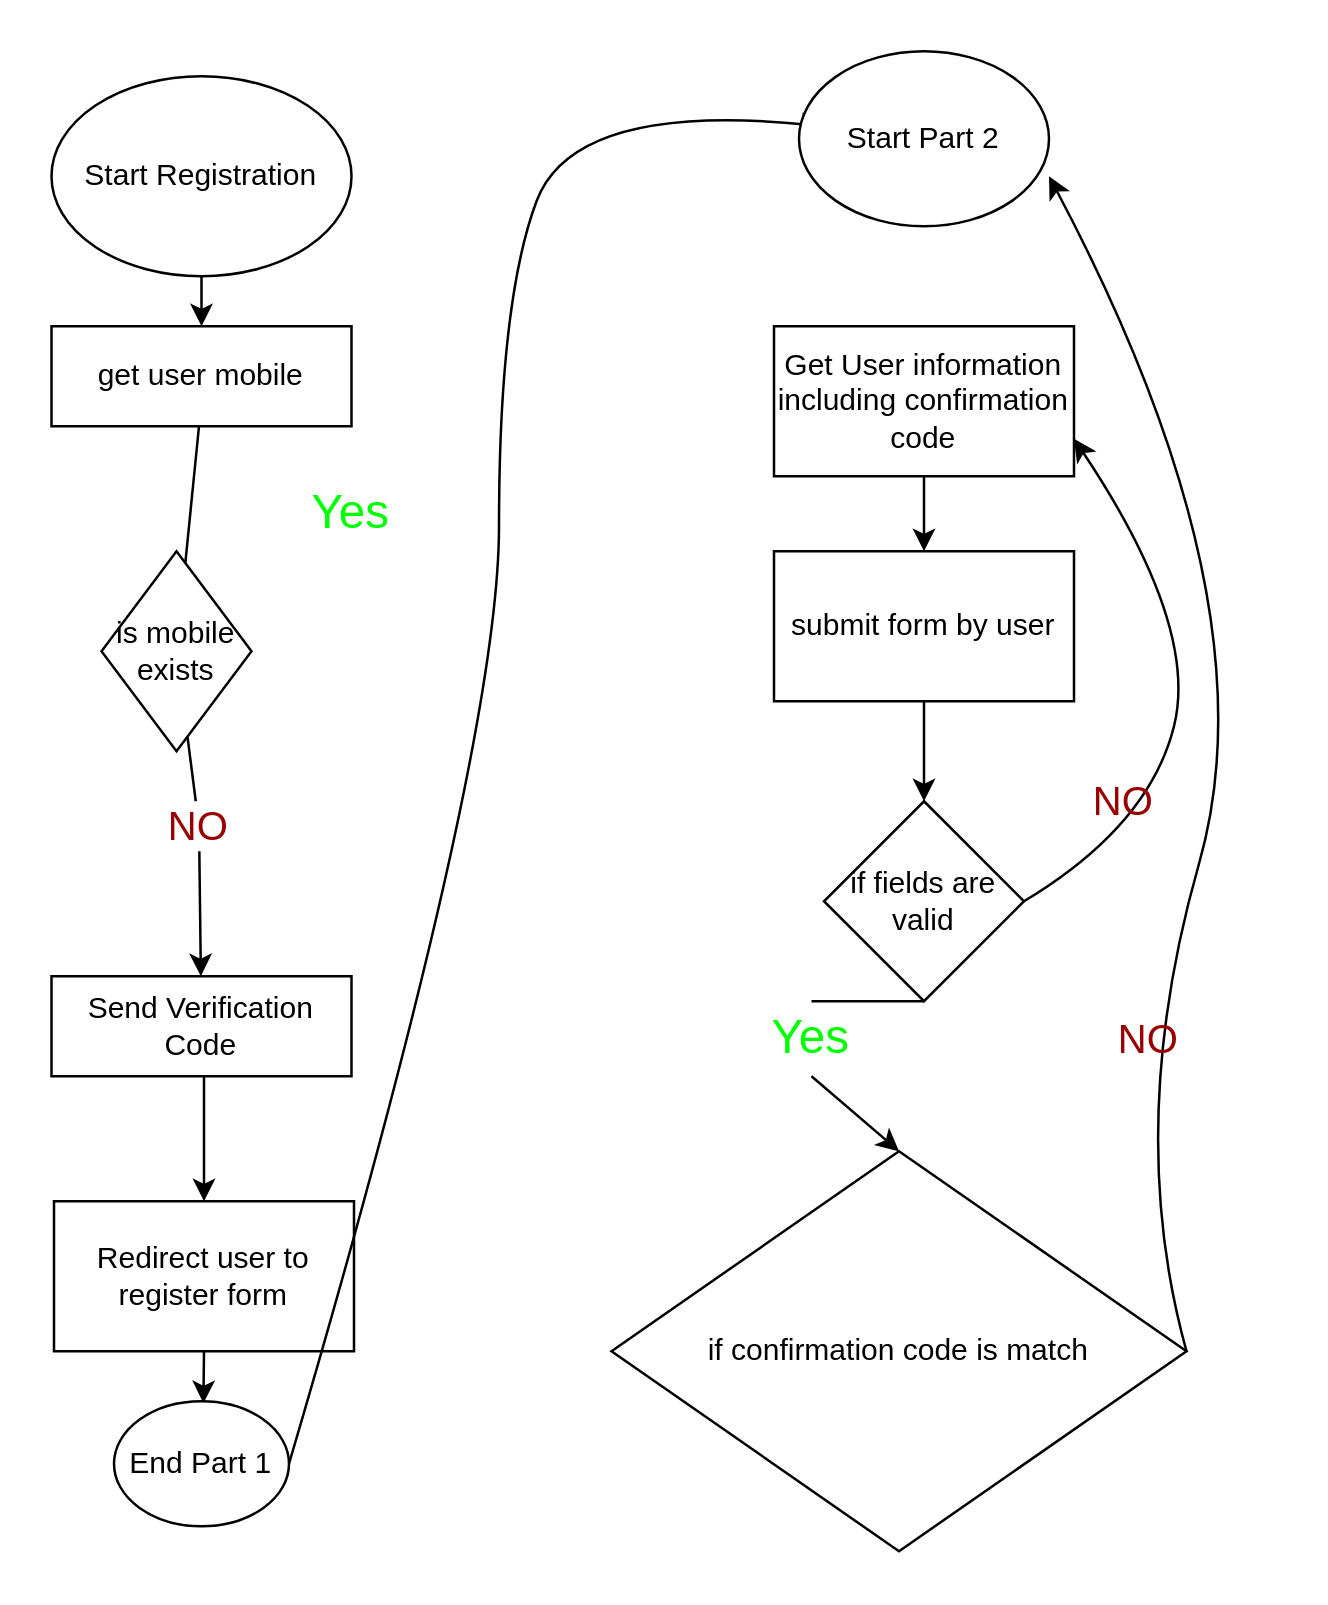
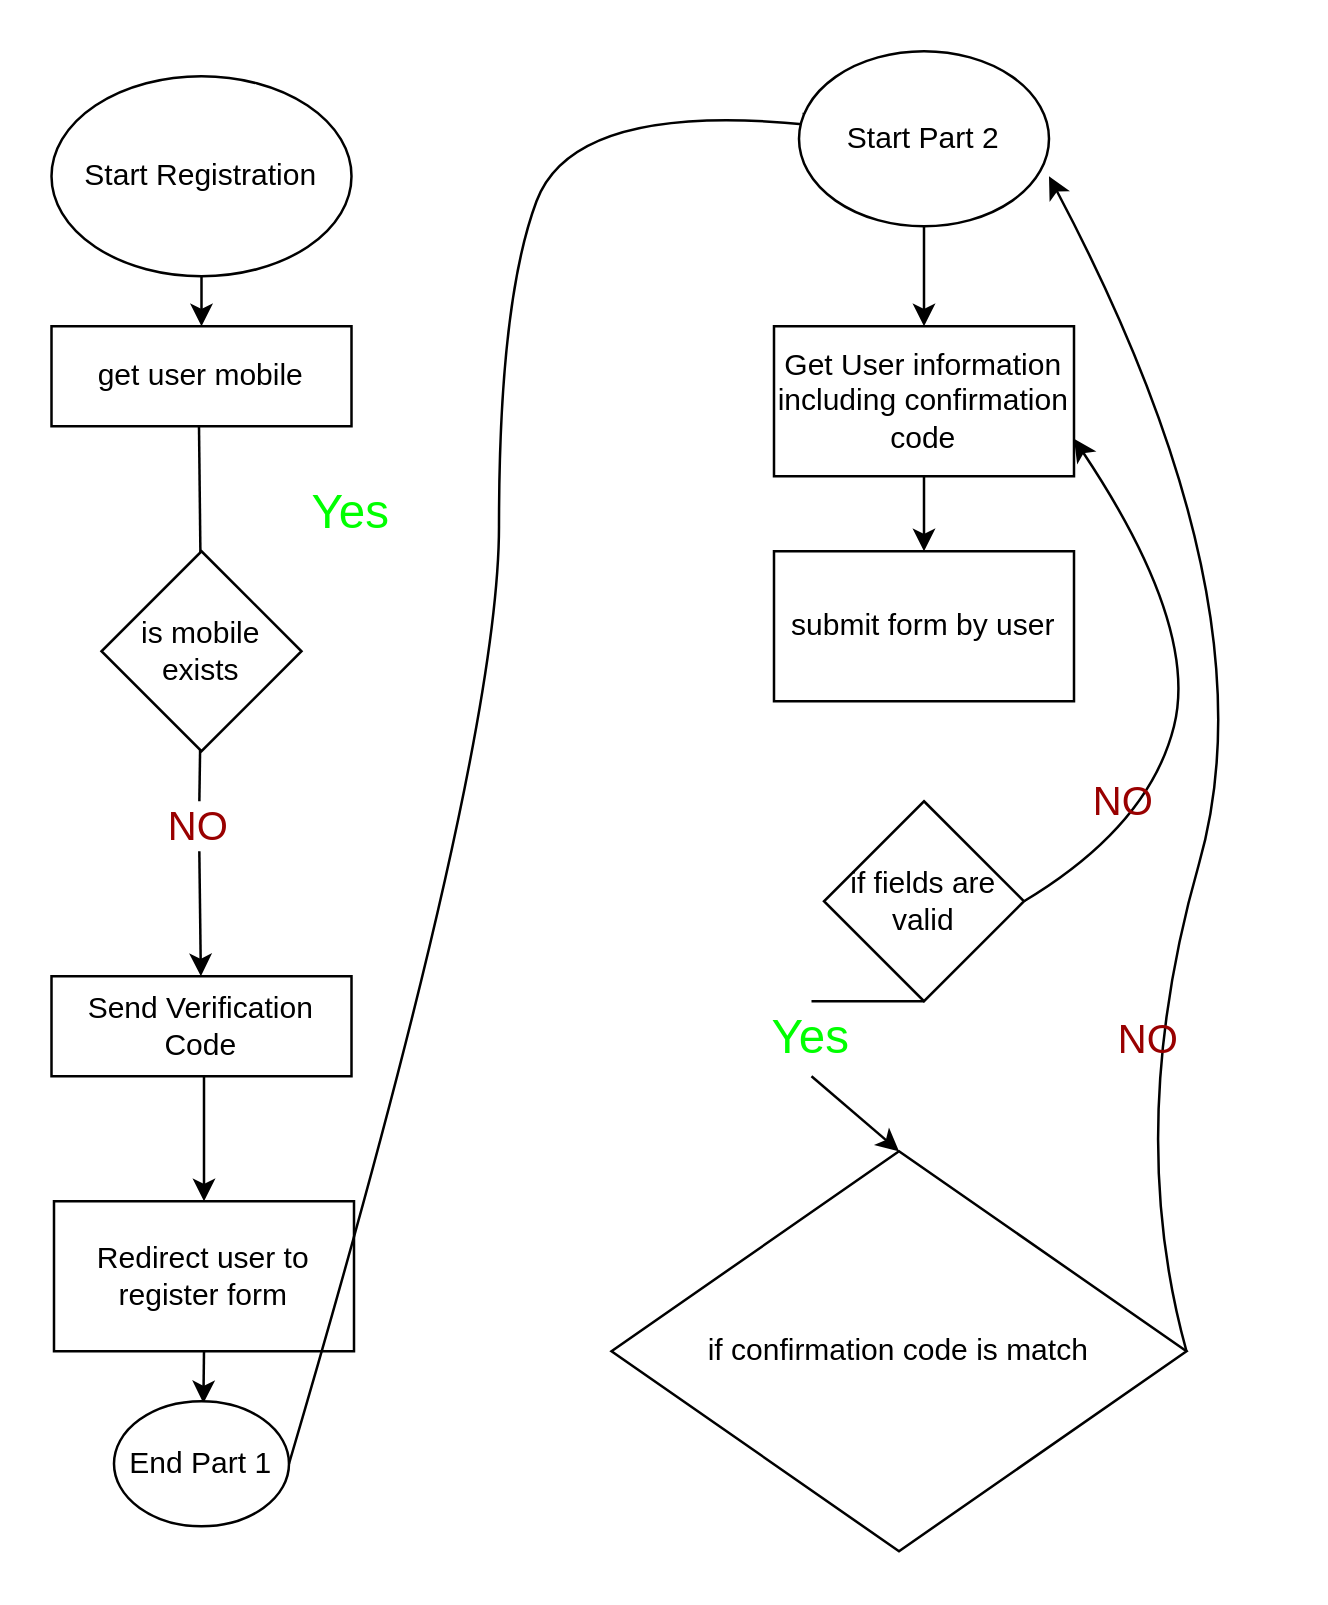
edge "Start Part 2" -> "Get User information including confirmation code": added
node "is mobile exists": size 150x200 -> 200x200
edge "submit form by user" -> "if fields are valid": removed
